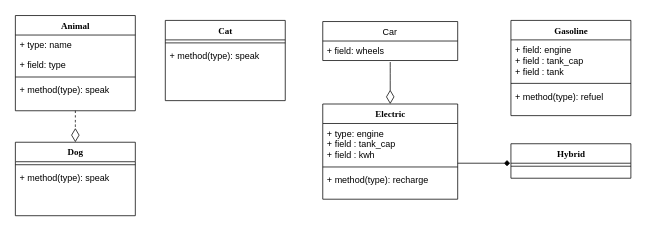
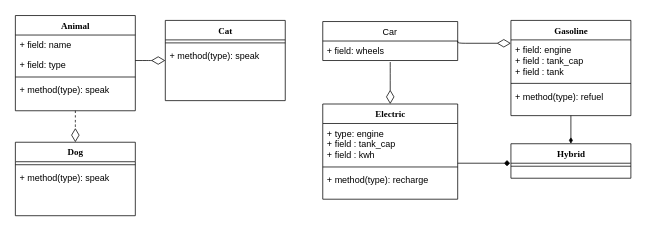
edge "Car" -> "+ field: engine + field : tank_cap + field : tank": added
node "+ type: name": label "+ type: name" -> "+ field: name"
edge "Animal" -> "Cat": added
edge "Gasoline" -> "Hybrid": added
